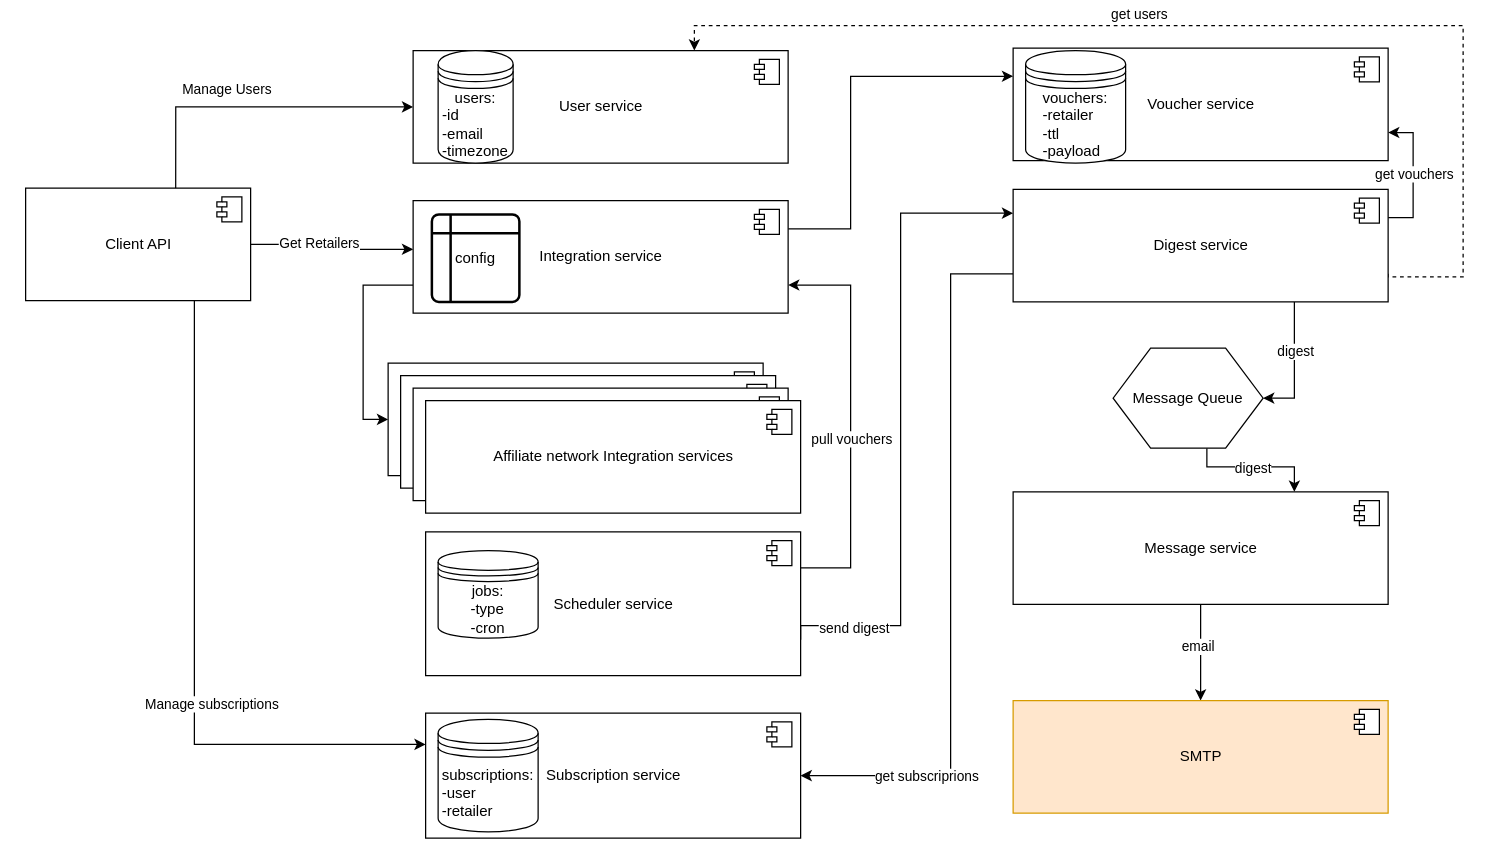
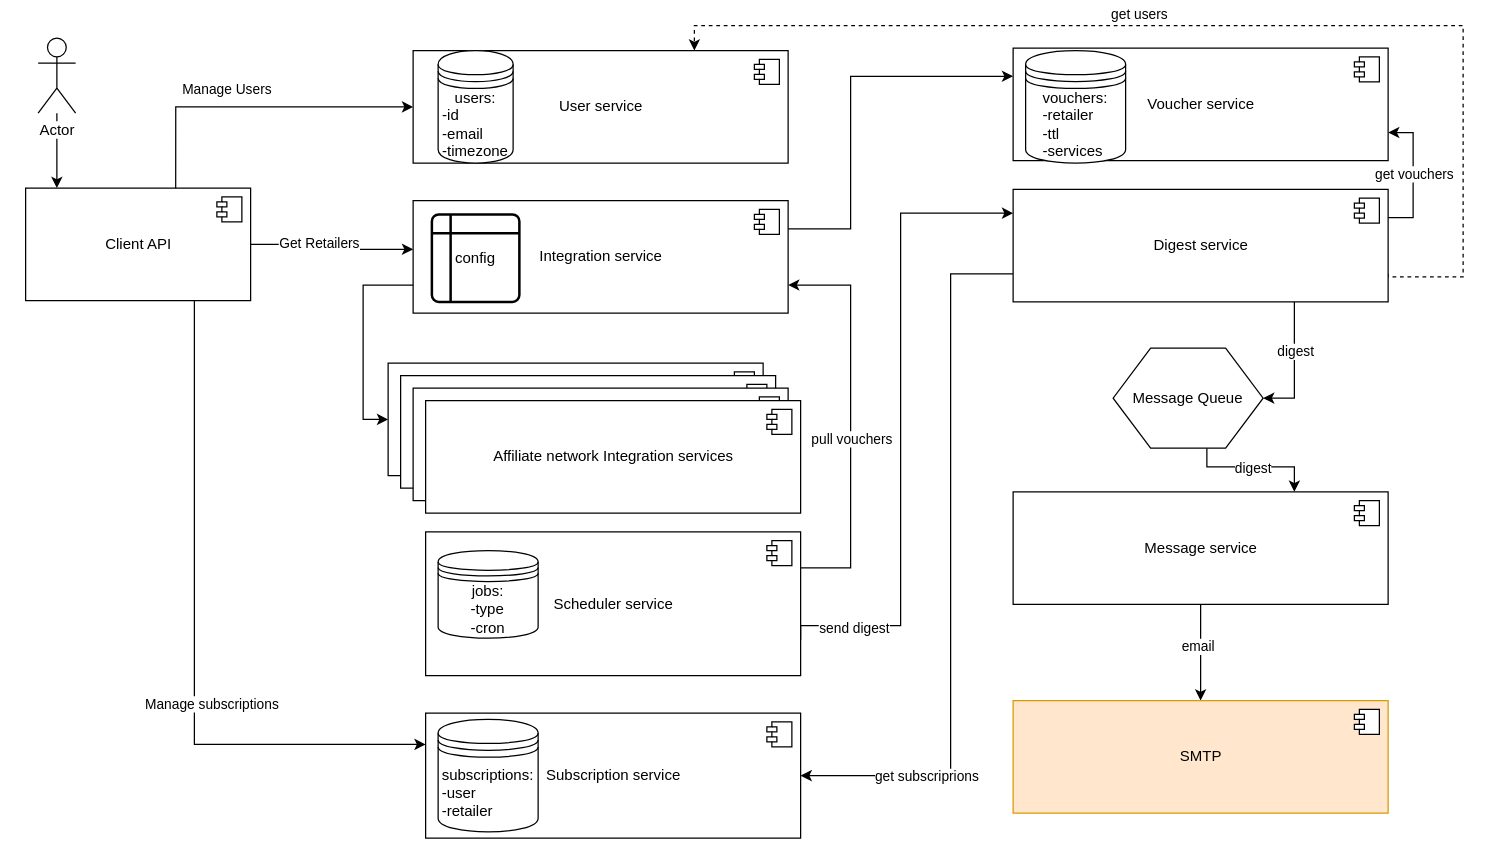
node "Actor": added
node "vouchers: -retailer -ttl -payload": label "vouchers: -retailer -ttl -payload" -> "vouchers: -retailer -ttl -services"
edge "Actor" -> "Client API": added
